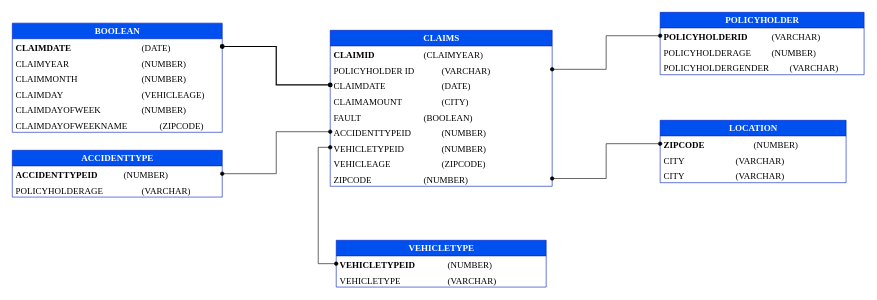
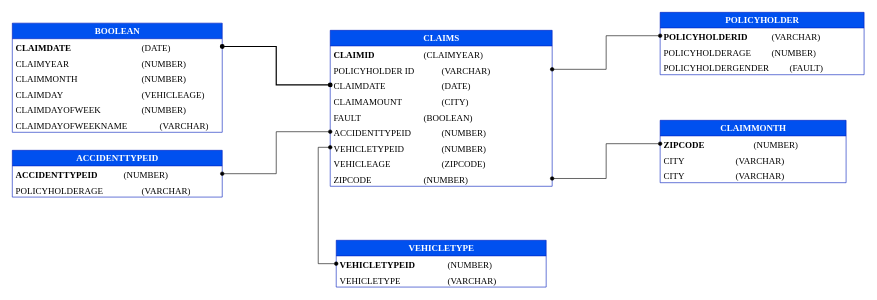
node "POLICYHOLDERGENDER (VARCHAR)": label "POLICYHOLDERGENDER (VARCHAR)" -> "POLICYHOLDERGENDER (FAULT)"
node "CLAIMDAYOFWEEKNAME (ZIPCODE)": label "CLAIMDAYOFWEEKNAME (ZIPCODE)" -> "CLAIMDAYOFWEEKNAME (VARCHAR)"
node "LOCATION": label "LOCATION" -> "CLAIMMONTH"
node "ACCIDENTTYPE": label "ACCIDENTTYPE" -> "ACCIDENTTYPEID"
